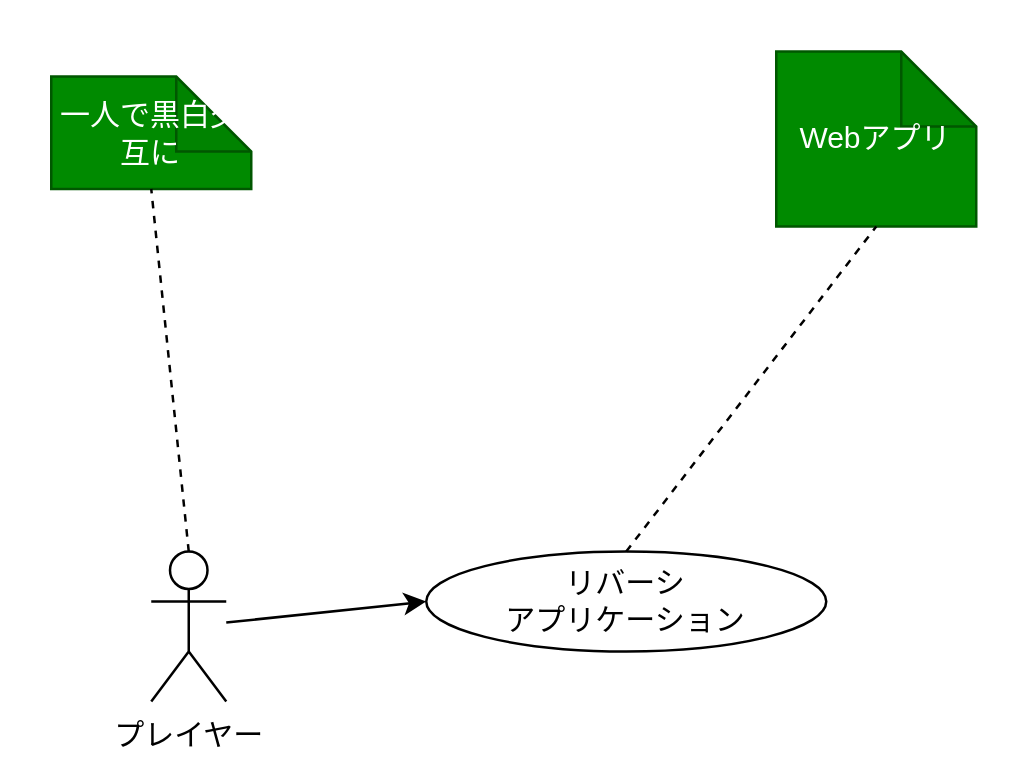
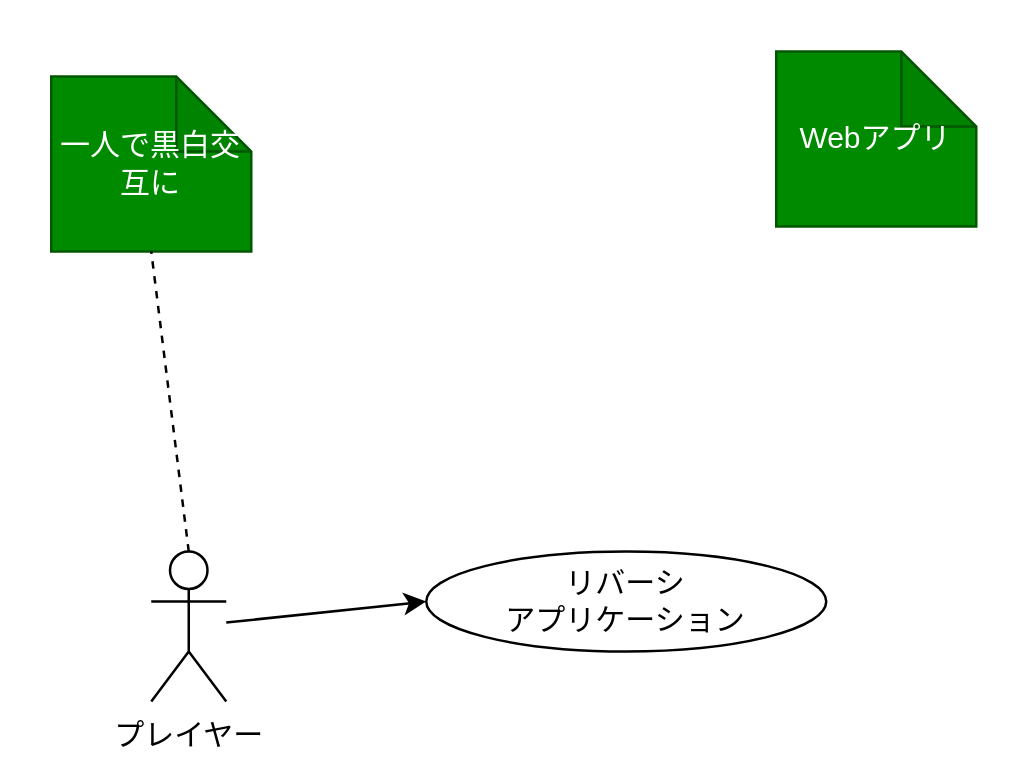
node "一人で黒白交互に": size 200x113 -> 200x175
edge "Webアプリ" -- "リバーシ アプリケーション": removed
